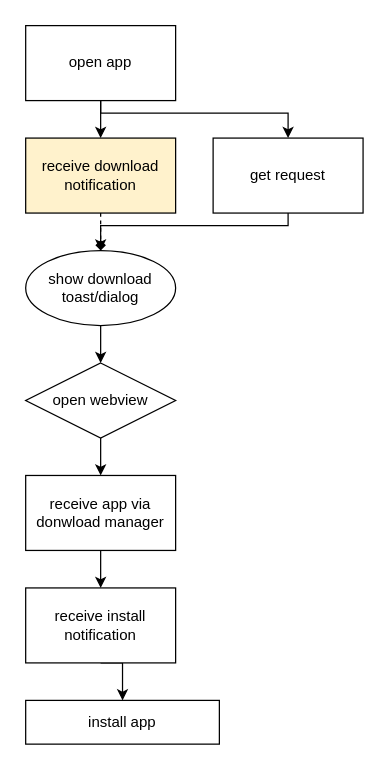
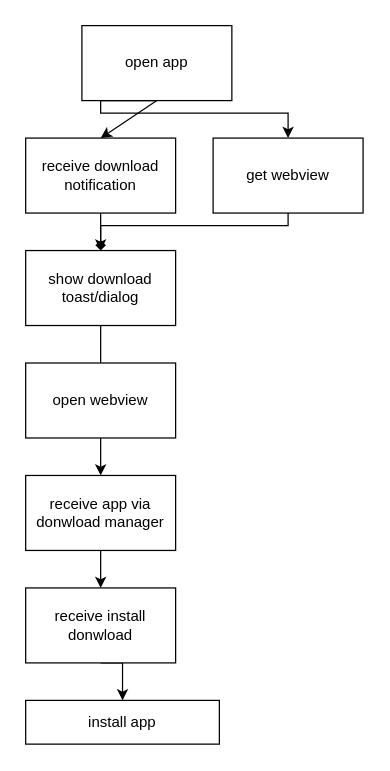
node "open app": moved (101, 63) -> (157, 63)
node "receive download notification": fillcolor #fff2cc -> #ffffff
node "get request": label "get request" -> "get webview"
edge "receive download notification" -> "show download toast/dialog": style dashed -> solid
node "show download toast/dialog": shape ellipse -> rectangle
edge "show download toast/dialog" -> "open webview": arrowhead classic -> none
node "open webview": shape diamond -> rectangle
node "receive install notification": label "receive install notification" -> "receive install donwload"
